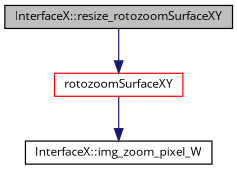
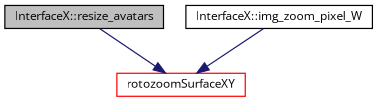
node "InterfaceX::resize_rotozoomSurfaceXY": label "InterfaceX::resize_rotozoomSurfaceXY" -> "InterfaceX::resize_avatars"
edge "rotozoomSurfaceXY" -> "InterfaceX::img_zoom_pixel_W": reversed
